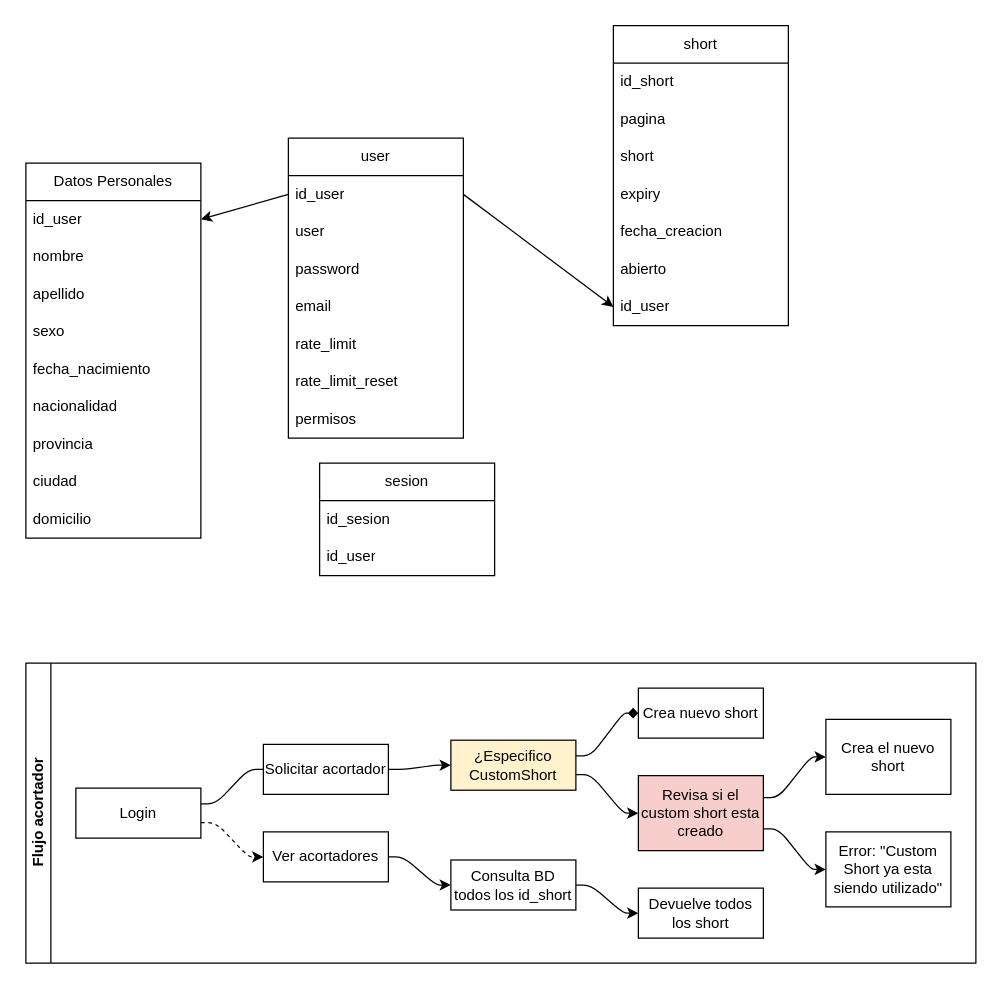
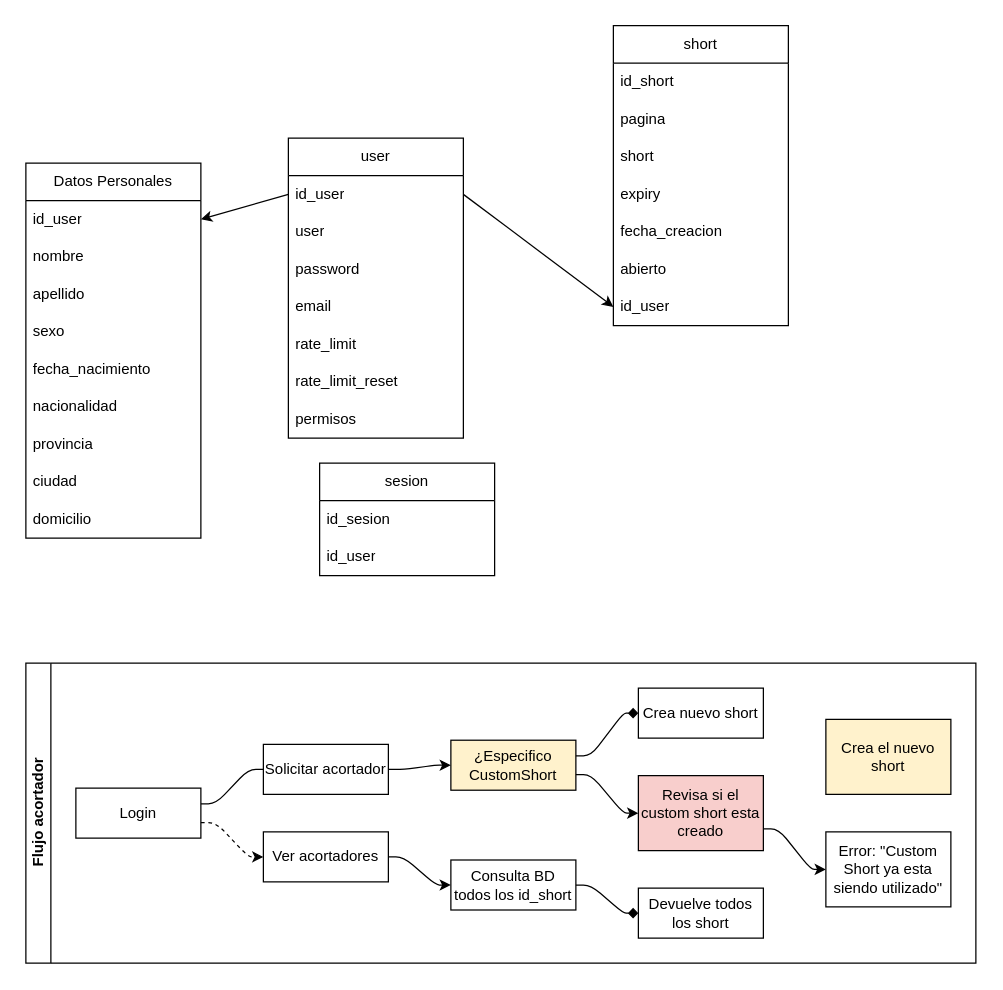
node "Crea el nuevo short": fillcolor #ffffff -> #fff2cc
edge "Revisa si el custom short esta creado" -> "Crea el nuevo short": removed
edge "Consulta BD todos los id_short" -> "Devuelve todos los short": arrowhead classic -> diamond
